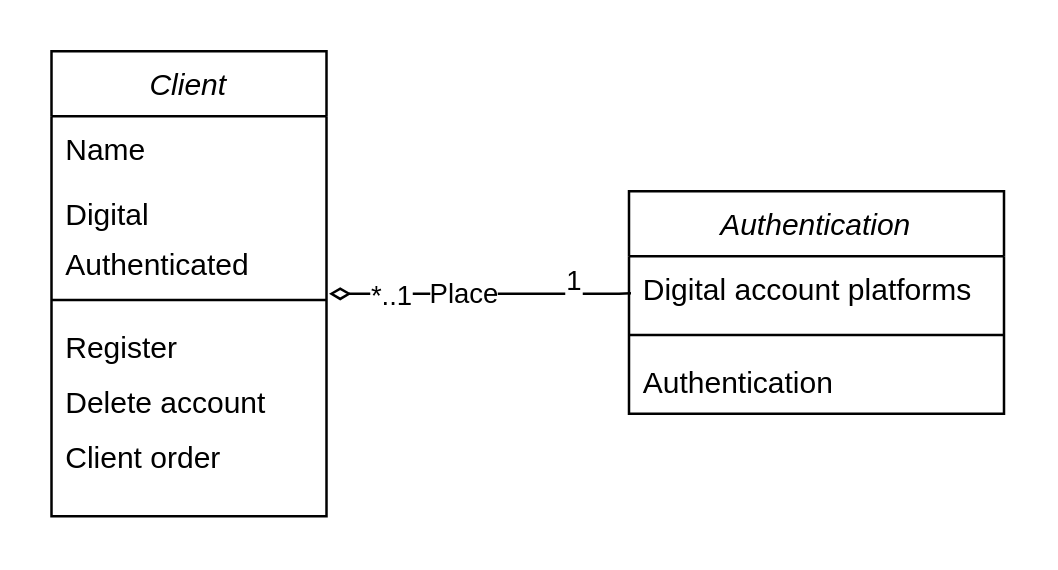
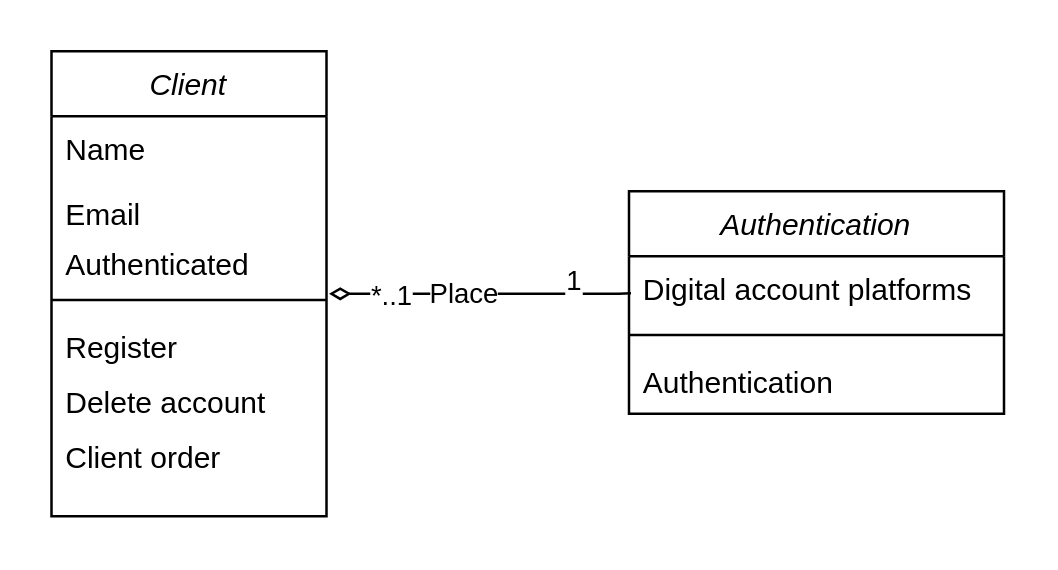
node "Digital": label "Digital" -> "Email"
